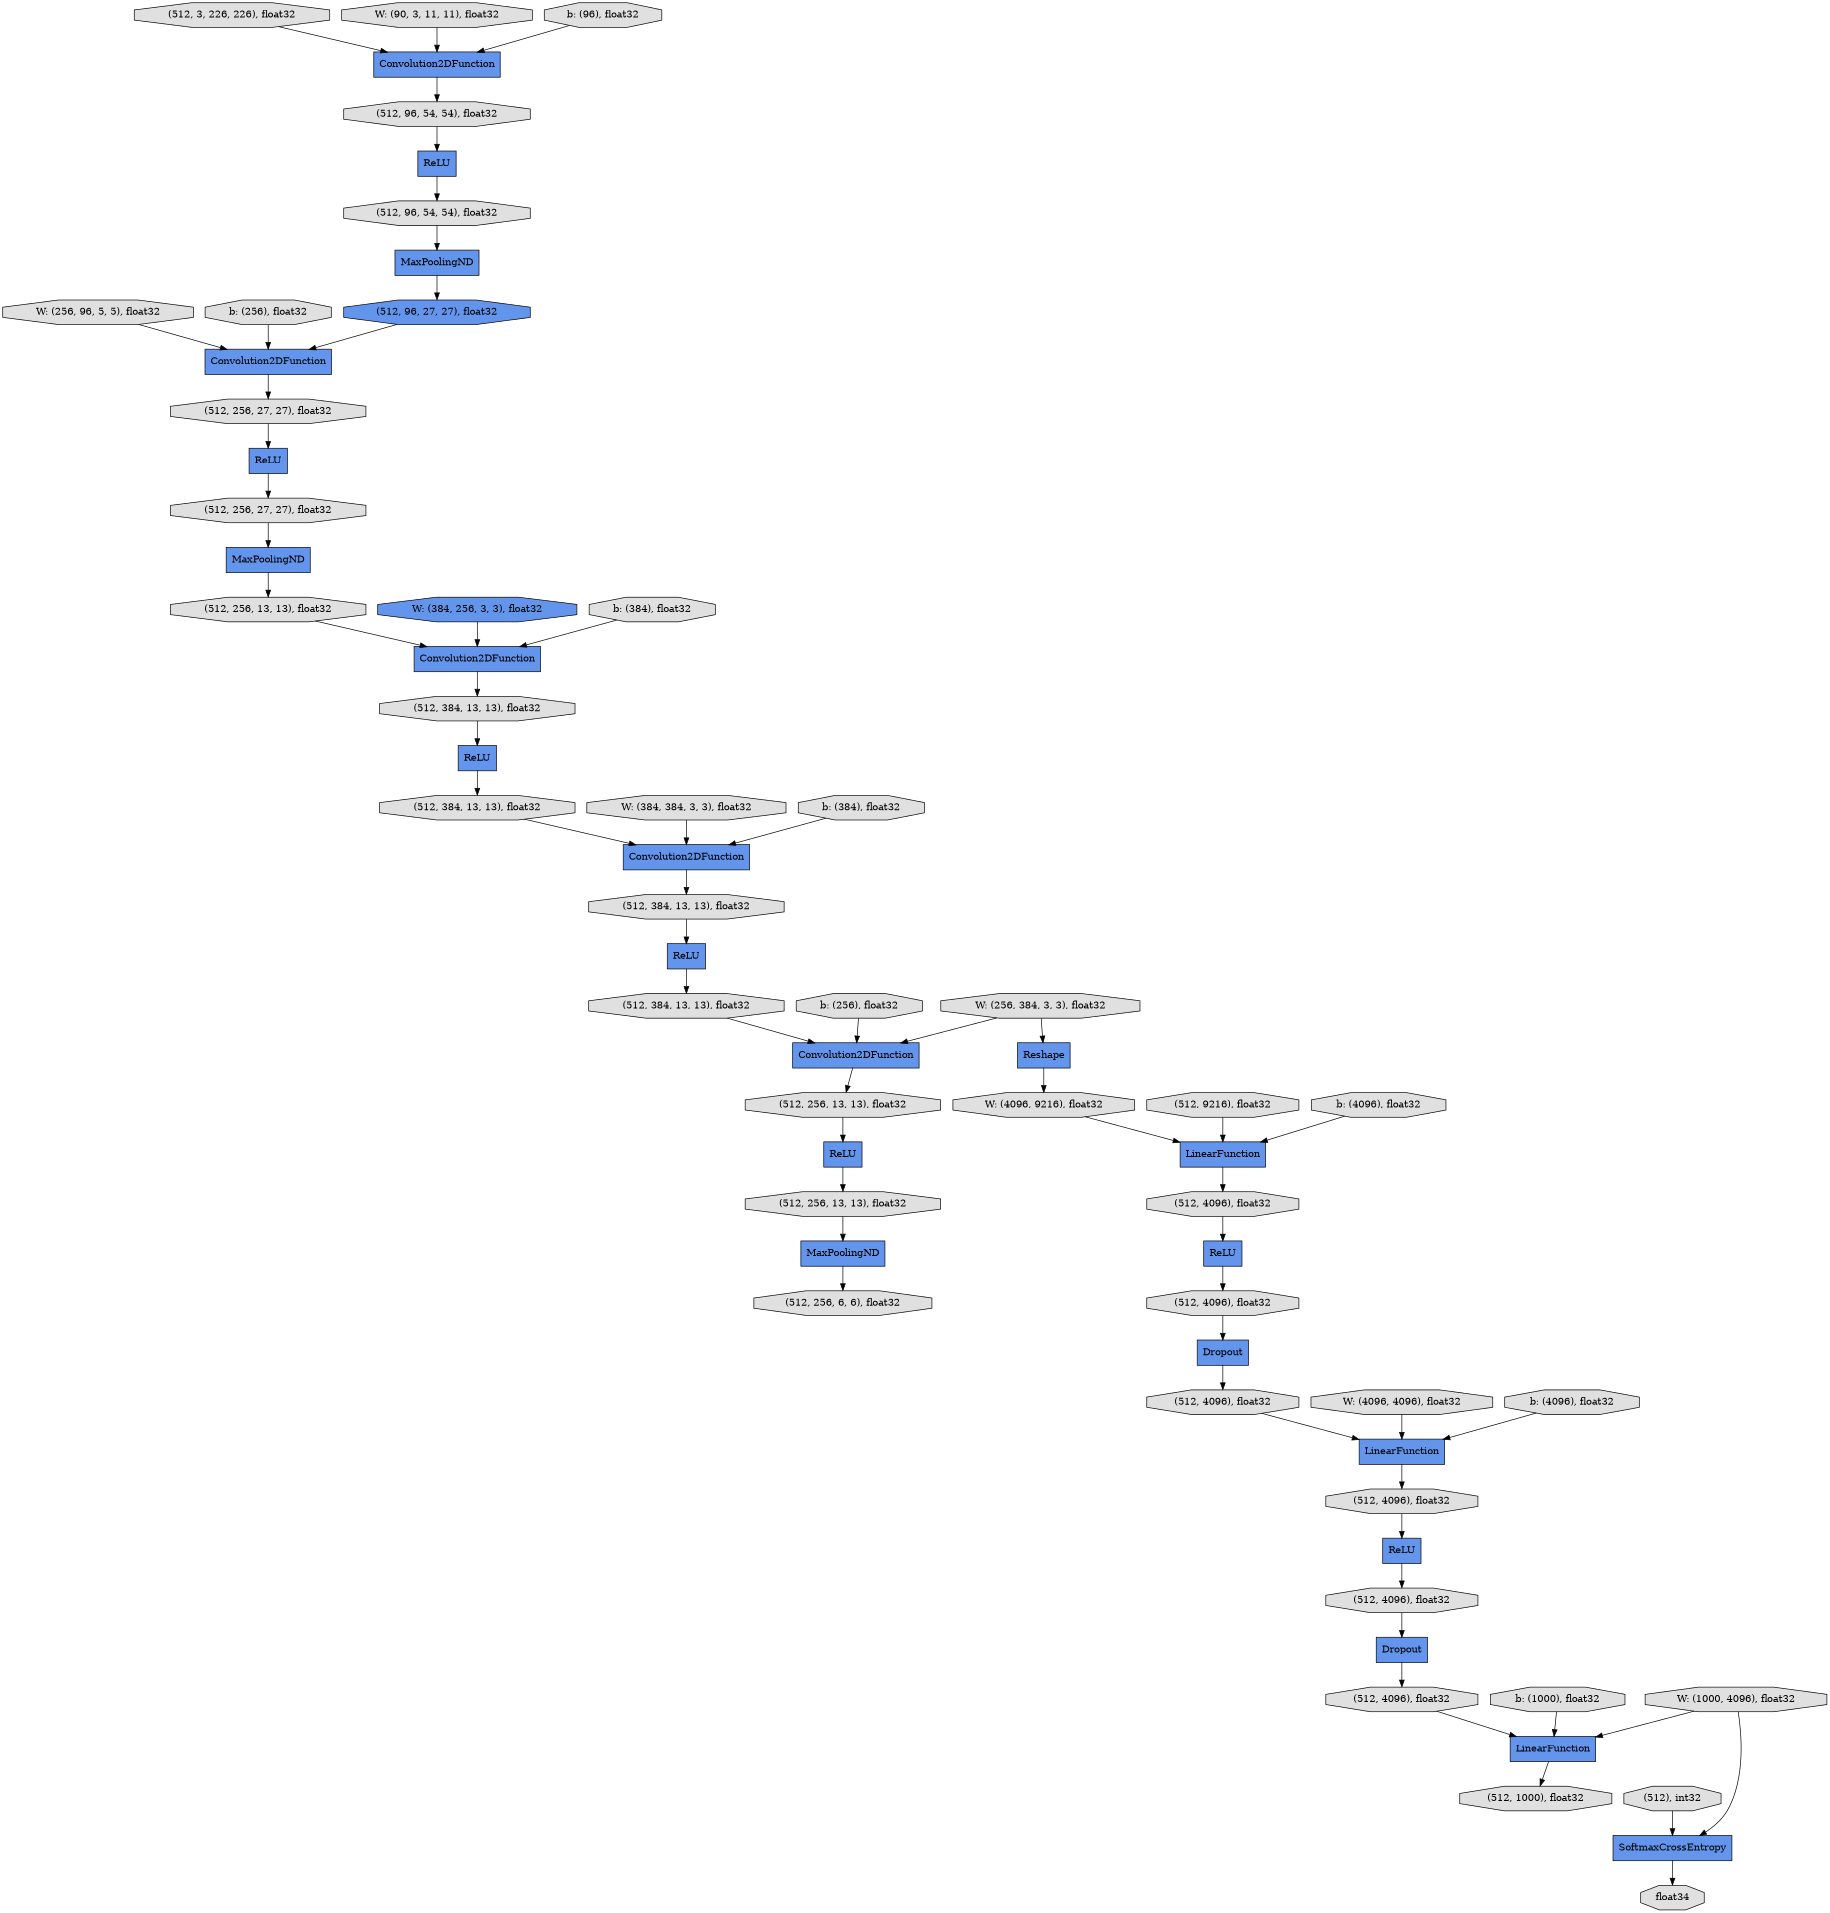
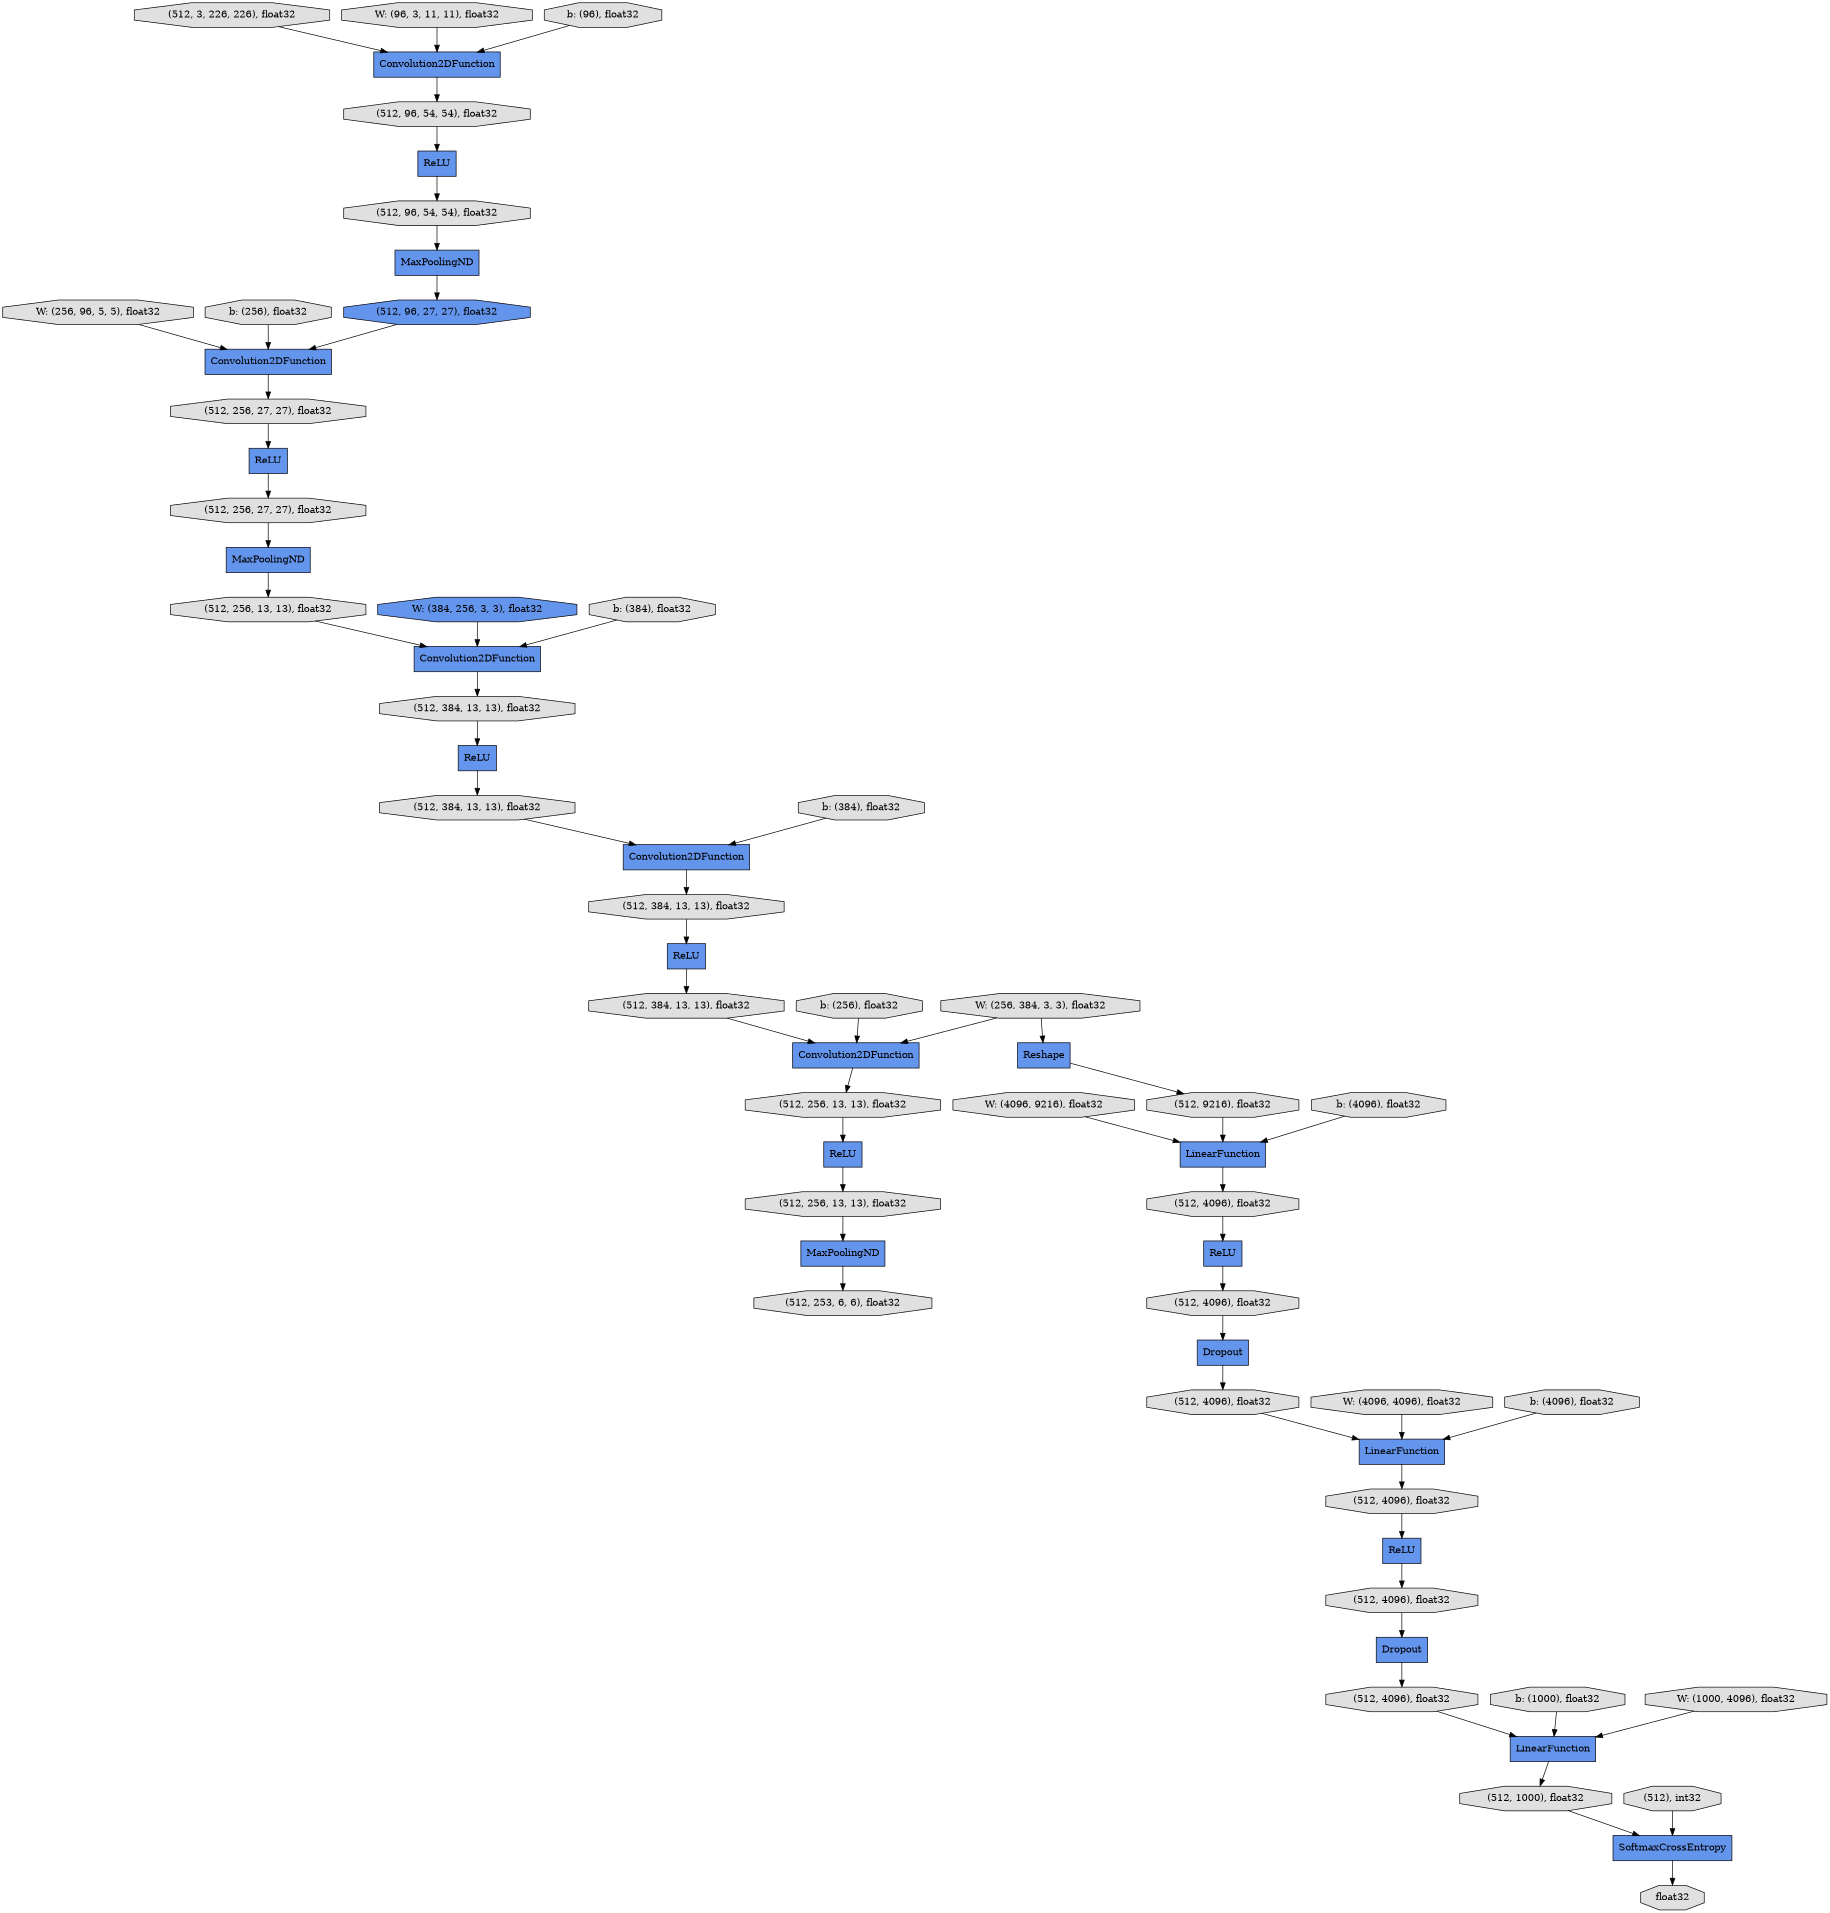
node "W: (90, 3, 11, 11), float32": label "W: (90, 3, 11, 11), float32" -> "W: (96, 3, 11, 11), float32"
node "W: (384, 384, 3, 3), float32": removed
edge "Reshape" -> "W: (4096, 9216), float32": now "Reshape" -> "(512, 9216), float32"
node "(512, 256, 6, 6), float32": label "(512, 256, 6, 6), float32" -> "(512, 253, 6, 6), float32"
edge "W: (1000, 4096), float32" -> "SoftmaxCrossEntropy": now "(512, 1000), float32" -> "SoftmaxCrossEntropy"
node "float34": label "float34" -> "float32"
